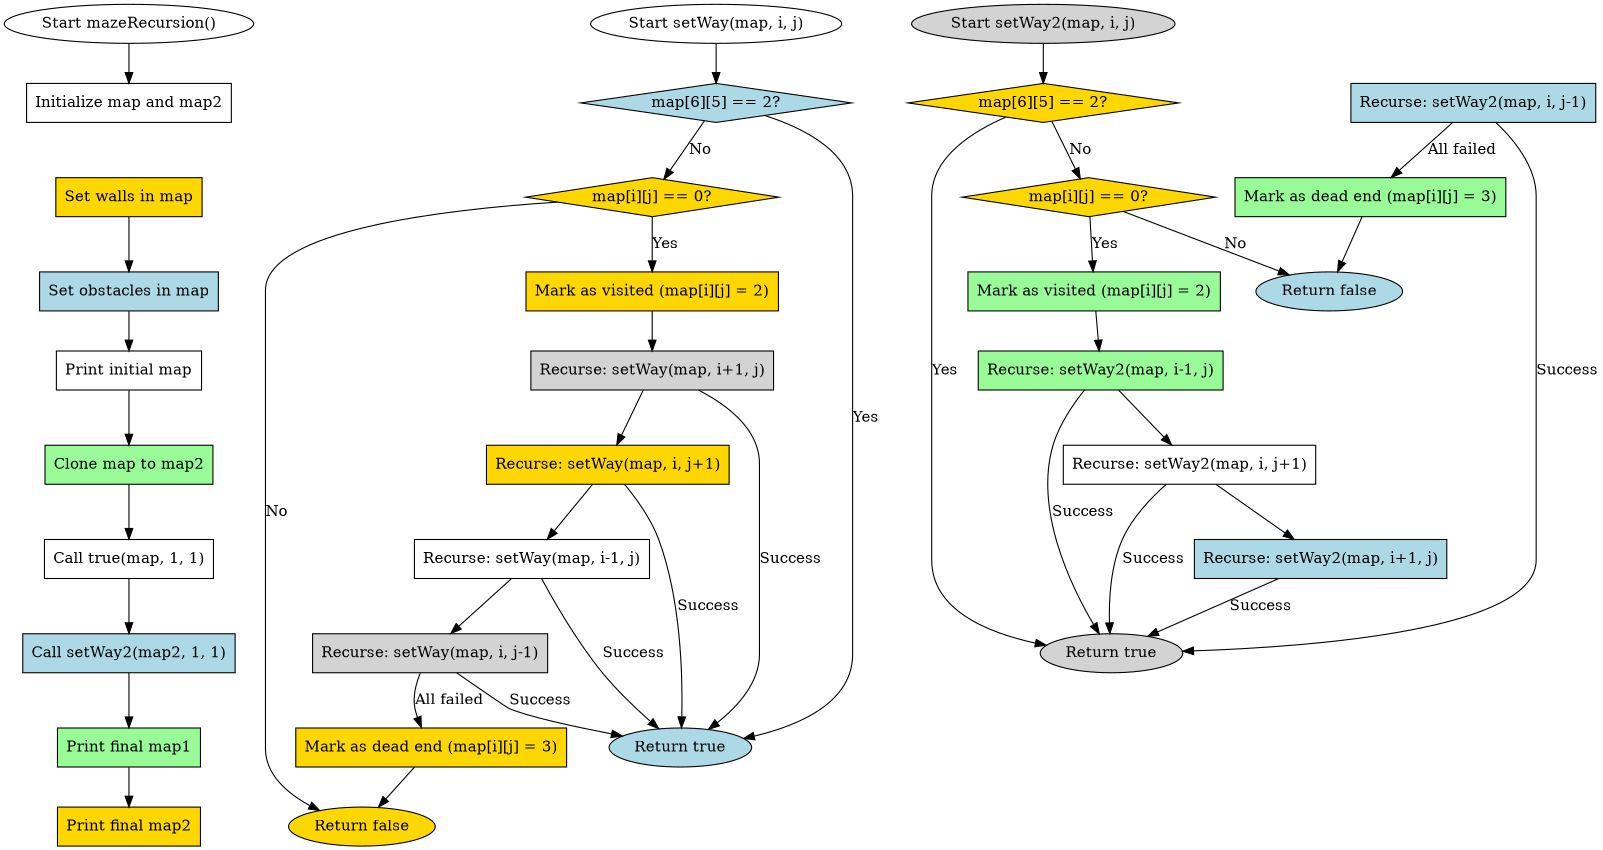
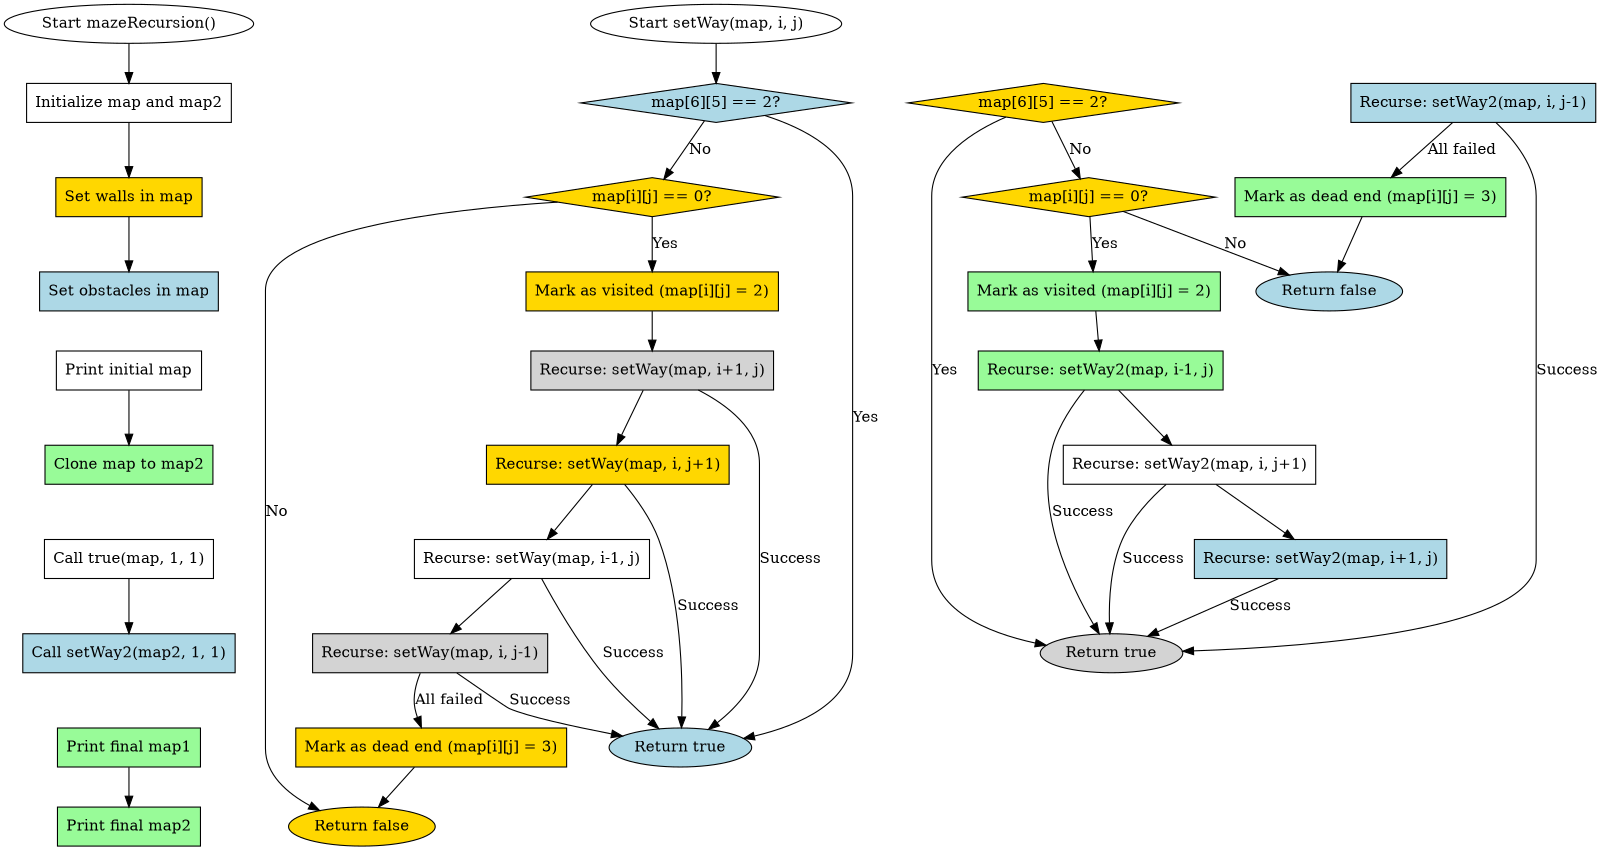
node "Start setWay2(map, i, j)": removed
edge "Initialize map and map2" -> "Set walls in map": added
edge "Set obstacles in map" -> "Print initial map": removed
edge "Clone map to map2" -> "Call true(map, 1, 1)": removed
edge "Call setWay2(map2, 1, 1)" -> "Print final map1": removed
node "Print final map2": fillcolor gold -> palegreen
